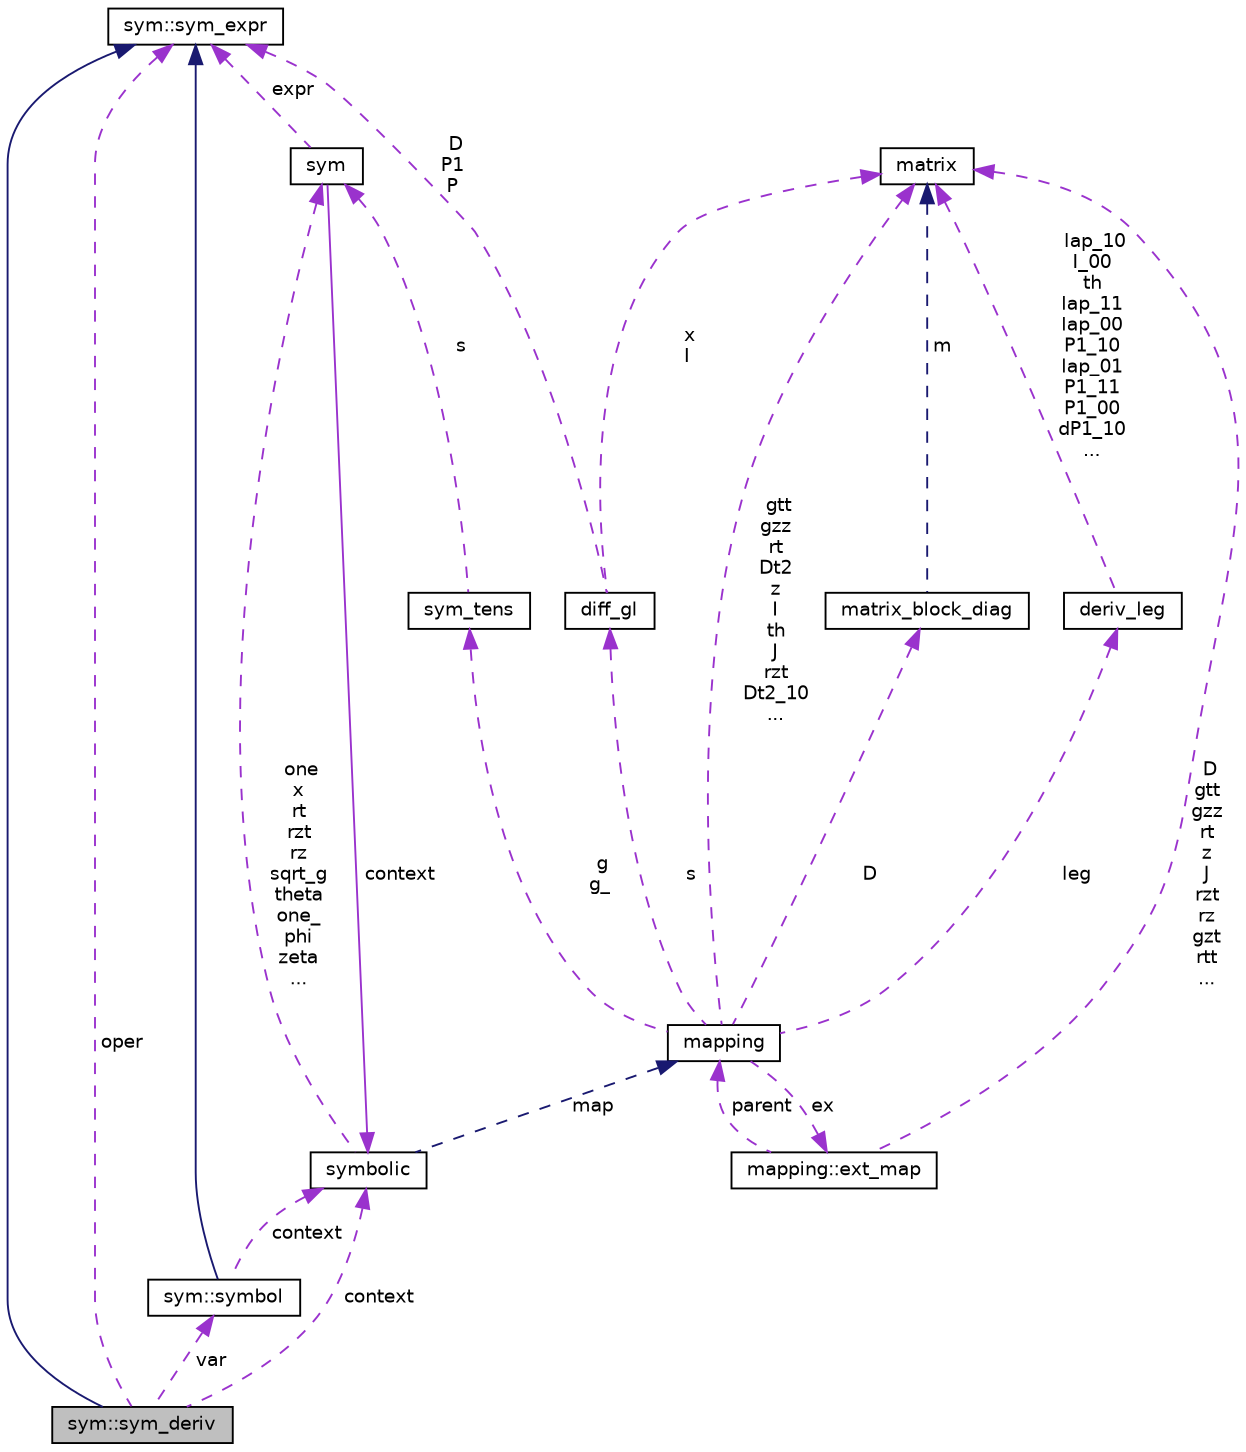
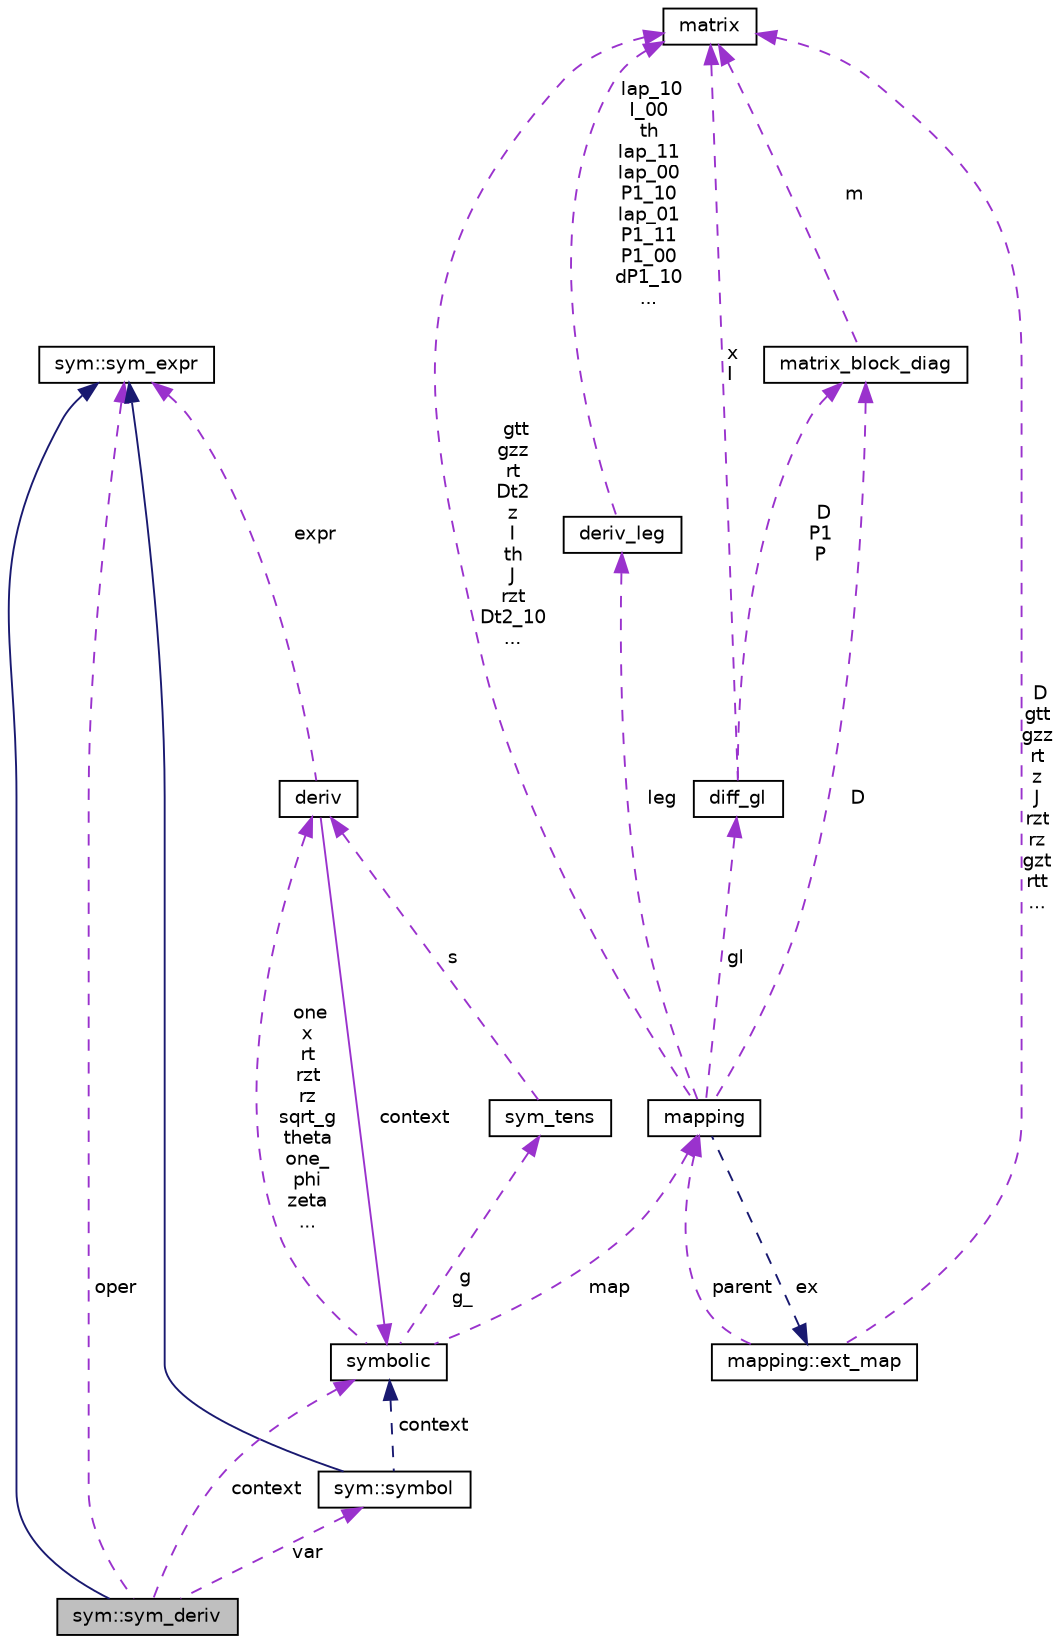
node "sym": label "sym" -> "deriv"
edge "diff_gl" -> "sym::sym_expr": now "diff_gl" -> "matrix_block_diag"
edge "matrix_block_diag" -> "matrix": color midnightblue -> darkorchid3
edge "mapping" -> "sym_tens": now "symbolic" -> "sym_tens"
edge "mapping" -> "diff_gl": label " s" -> " gl"
edge "mapping" -> "mapping::ext_map": color darkorchid3 -> midnightblue
edge "symbolic" -> "mapping": color midnightblue -> darkorchid3
edge "sym::symbol" -> "symbolic": color darkorchid3 -> midnightblue
